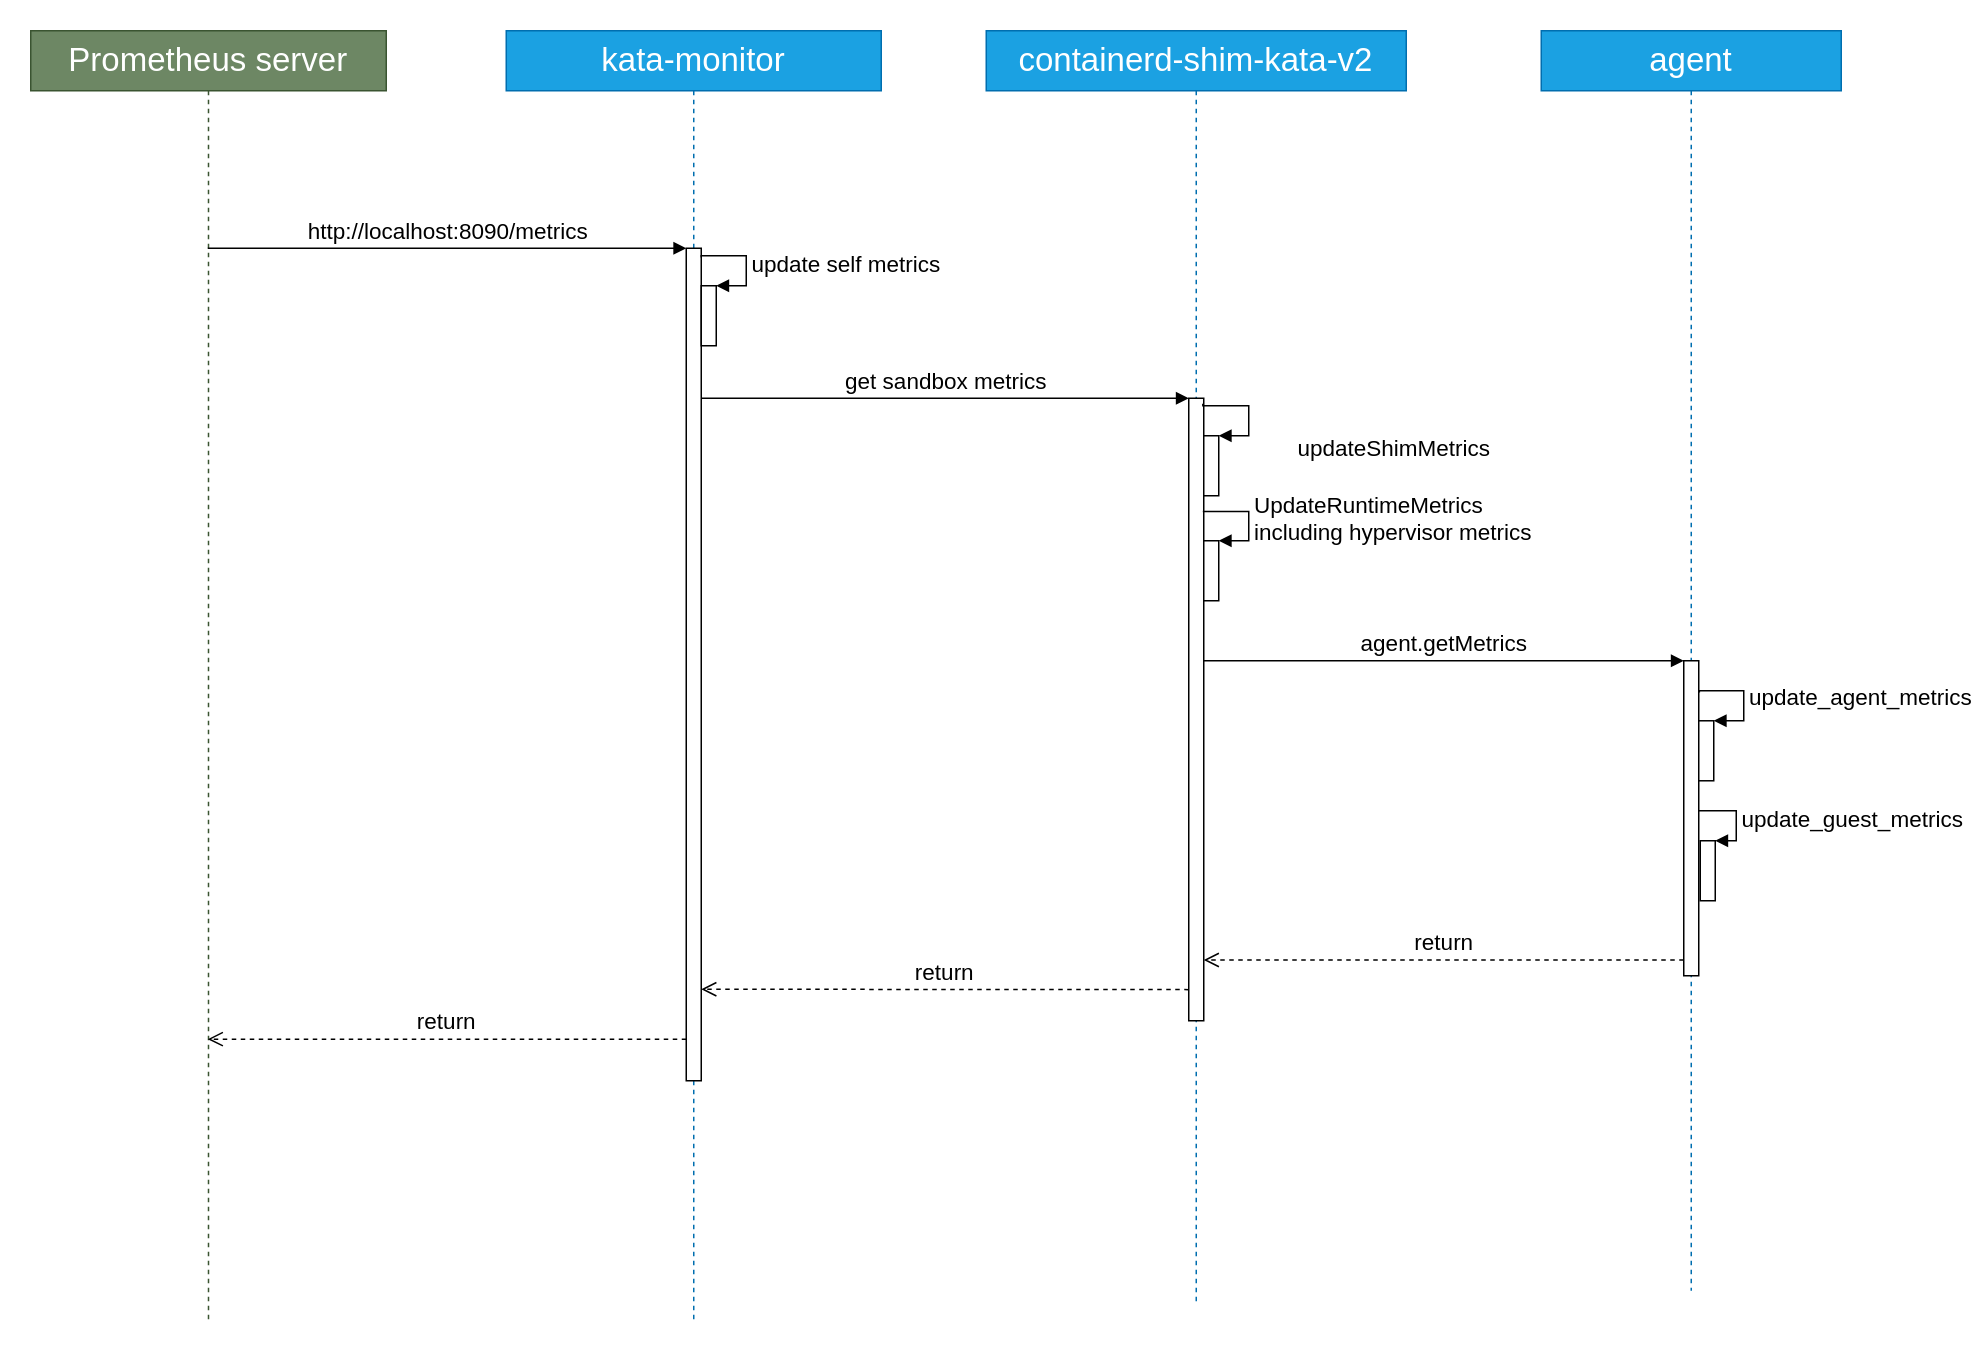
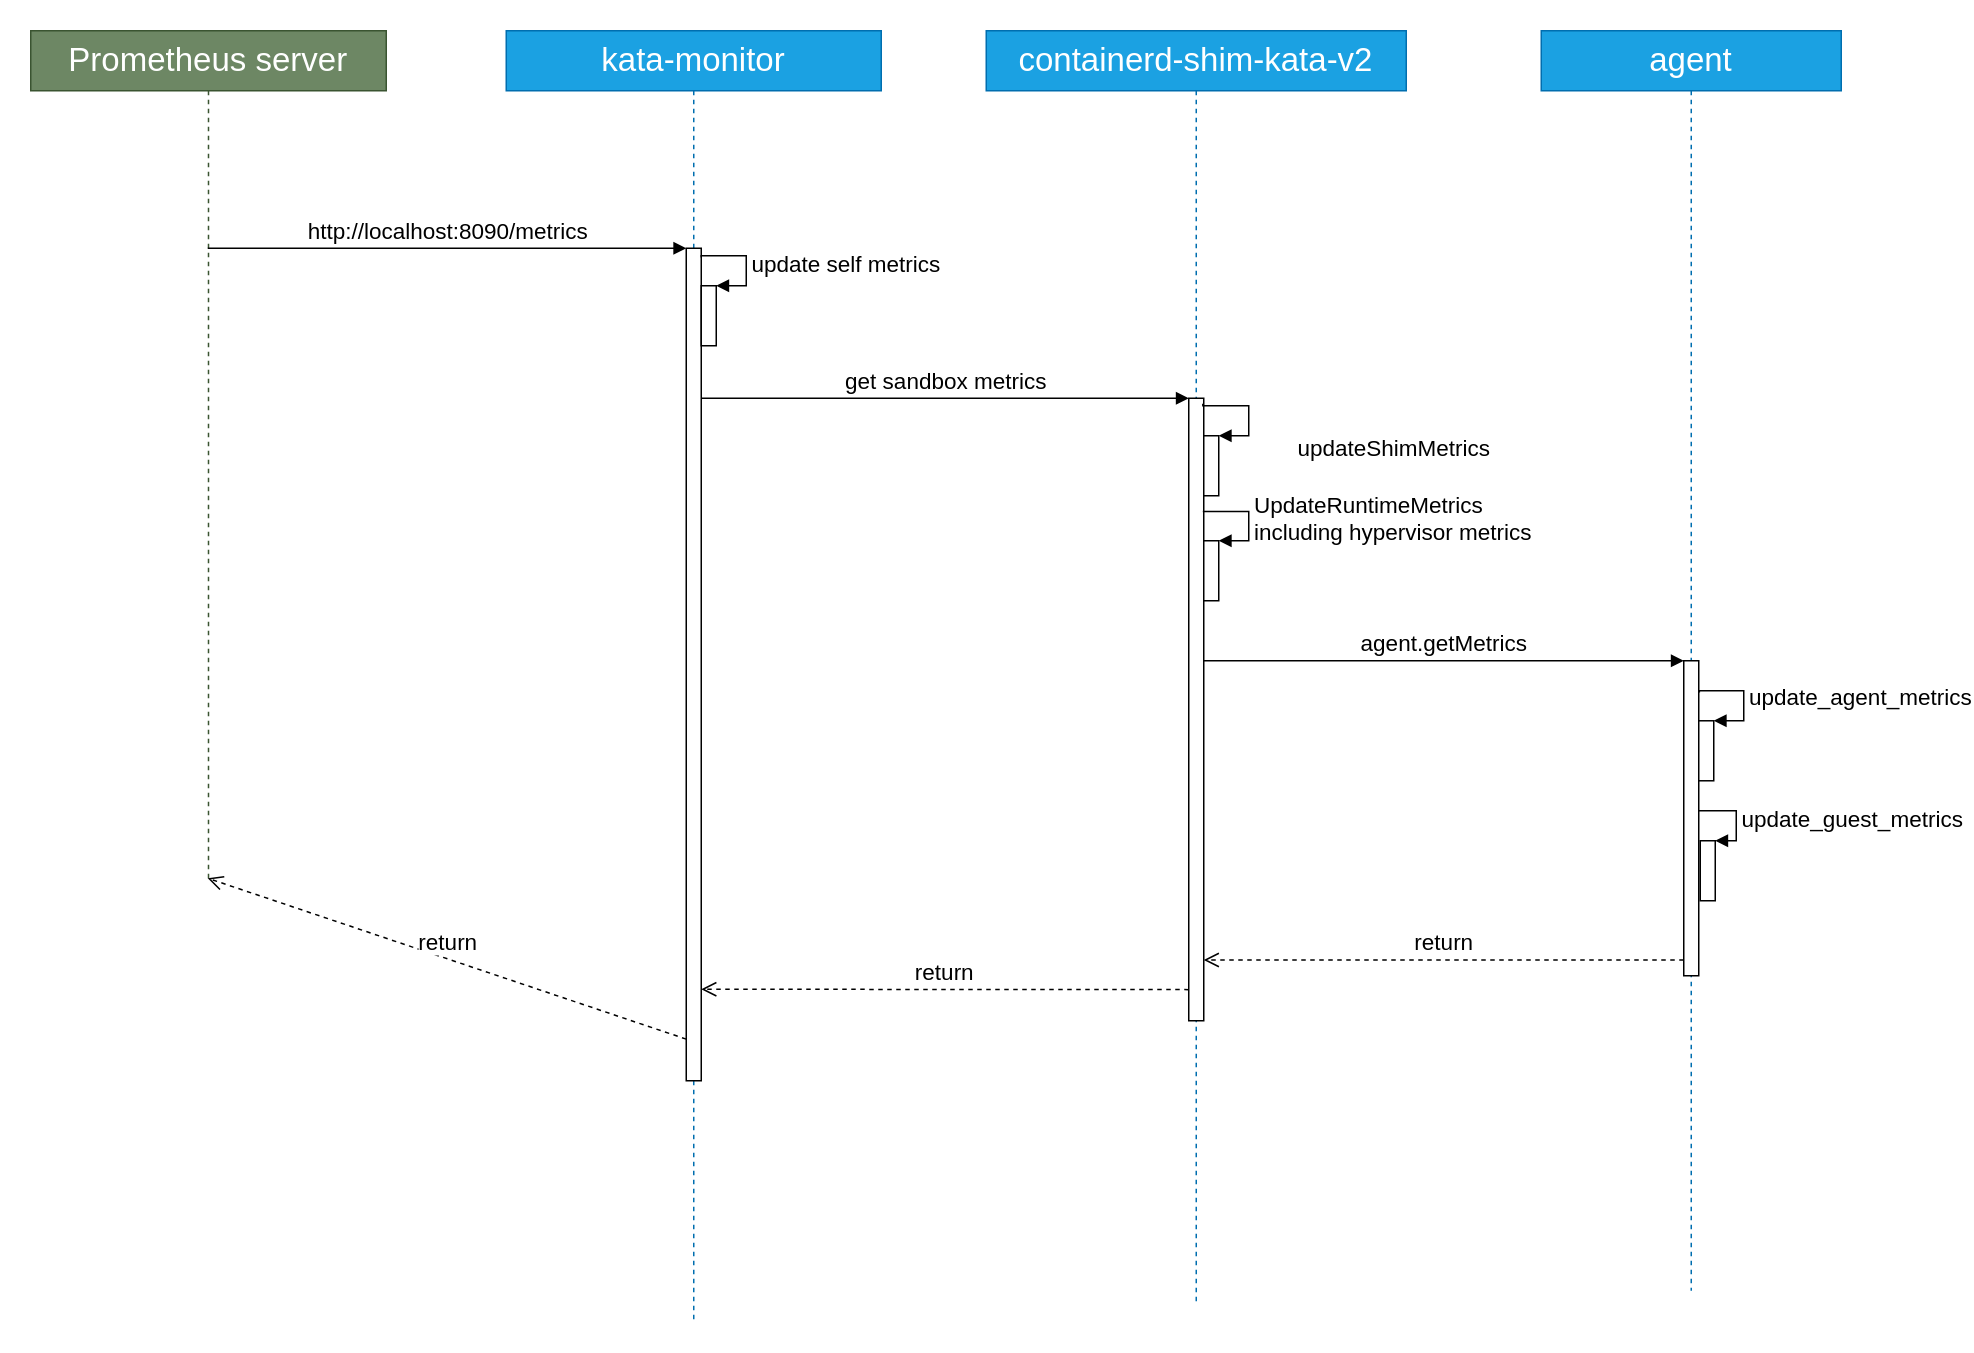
node "Prometheus server": size 356x1290 -> 356x848
